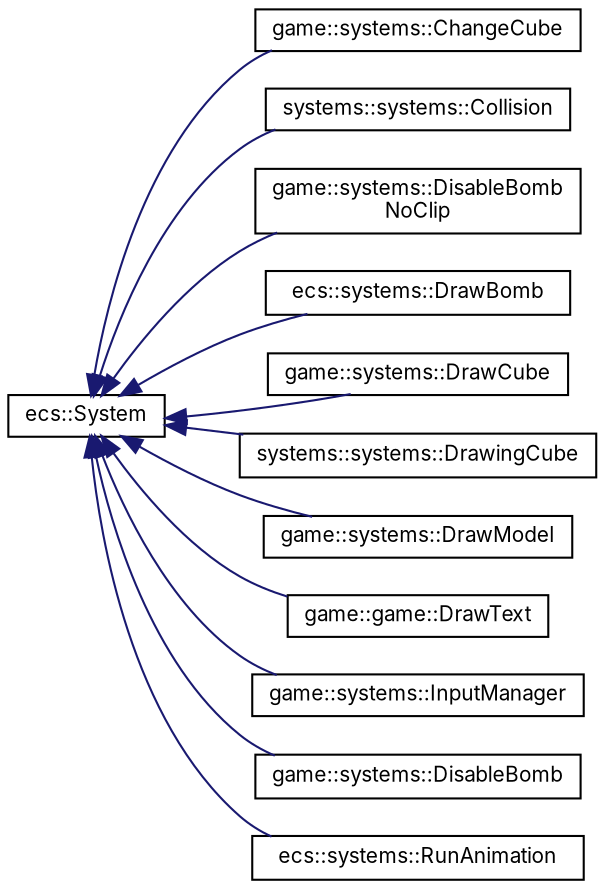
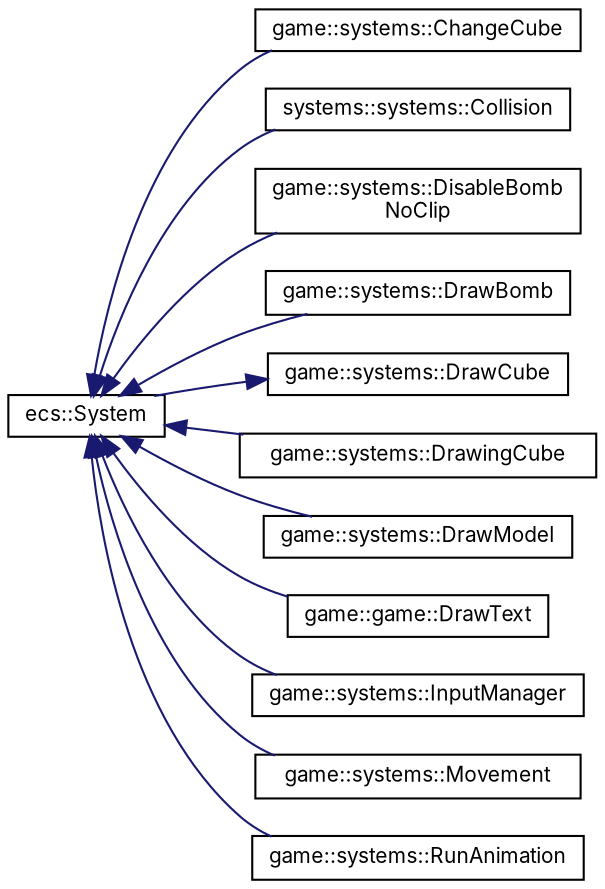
node "ecs::systems::DrawBomb": label "ecs::systems::DrawBomb" -> "game::systems::DrawBomb"
edge "game::systems::DrawCube" -> "ecs::System": reversed
node "systems::systems::DrawingCube": label "systems::systems::DrawingCube" -> "game::systems::DrawingCube"
node "game::systems::DisableBomb": label "game::systems::DisableBomb" -> "game::systems::Movement"
node "ecs::systems::RunAnimation": label "ecs::systems::RunAnimation" -> "game::systems::RunAnimation"
